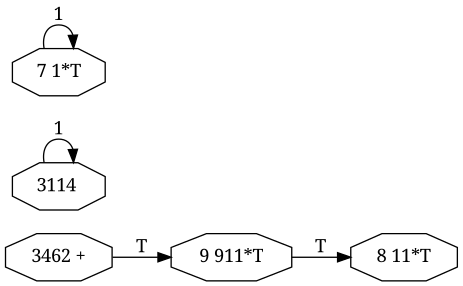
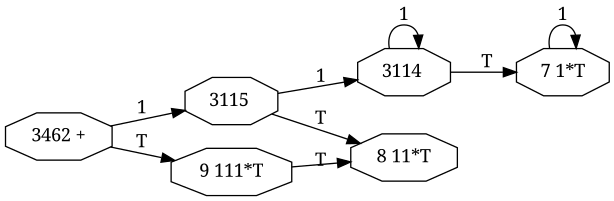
edge "3114" -> "7 1*T": added, label "T"
node "3115": added
node "9 911*T": label "9 911*T" -> "9 111*T"
